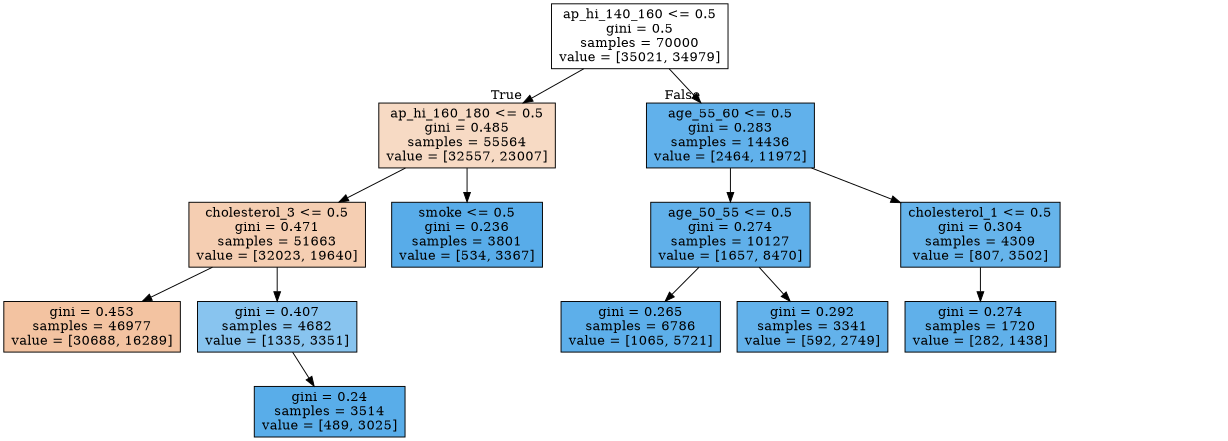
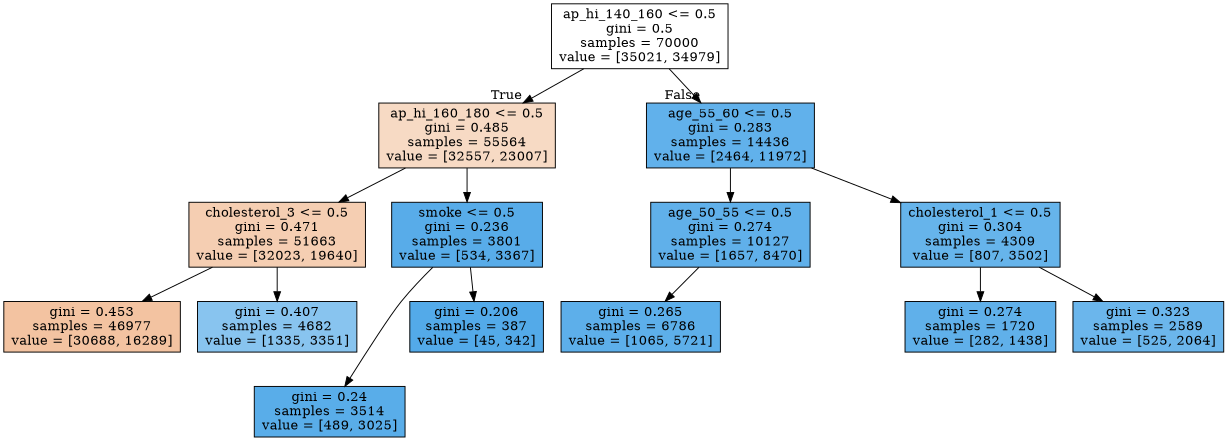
node "gini = 0.206 samples = 387 value = [45, 342]": added
node "gini = 0.292 samples = 3341 value = [592, 2749]": removed
node "gini = 0.323 samples = 2589 value = [525, 2064]": added
edge "gini = 0.407 samples = 4682 value = [1335, 3351]" -> "gini = 0.24 samples = 3514 value = [489, 3025]": now "smoke <= 0.5 gini = 0.236 samples = 3801 value = [534, 3367]" -> "gini = 0.24 samples = 3514 value = [489, 3025]"
